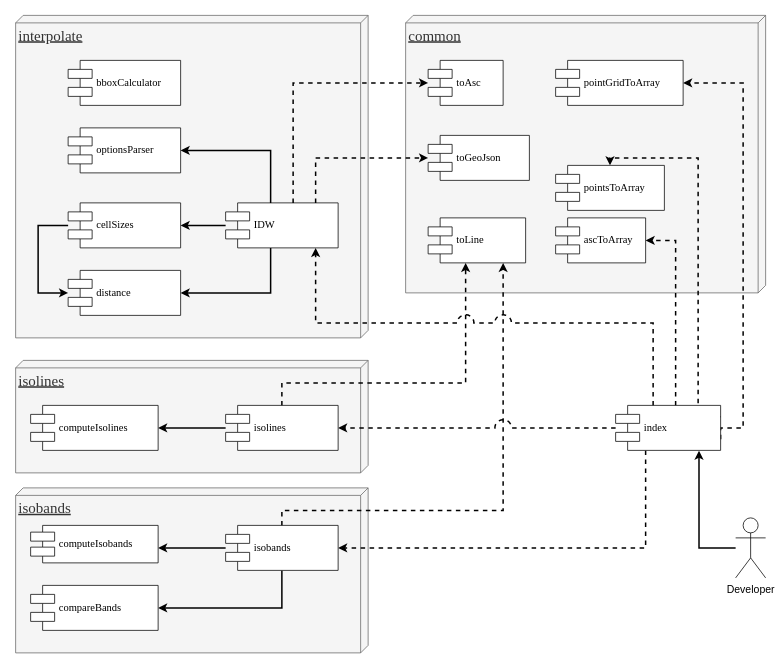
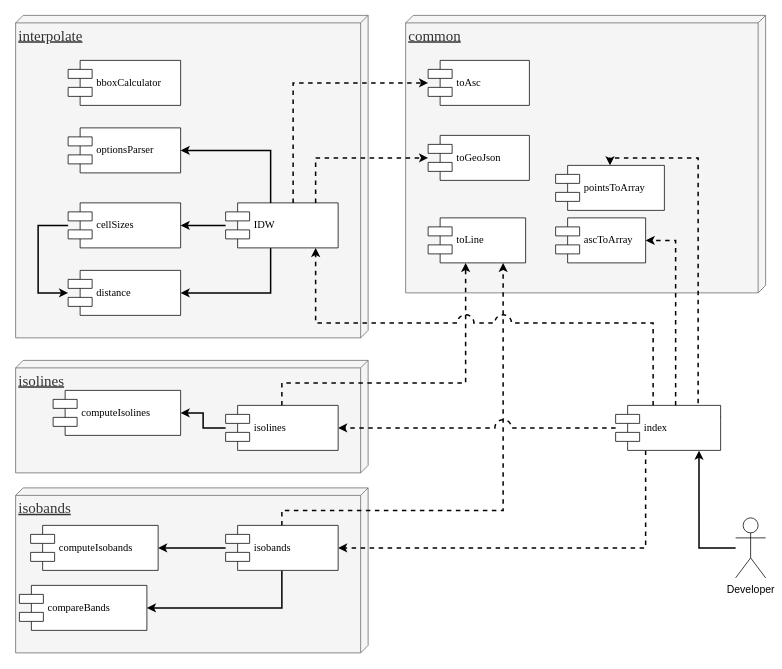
node "toAsc": size 75x45 -> 101x45
node "pointGridToArray": removed
edge "index" -> "pointGridToArray": removed
node "computeIsolines": moved (94, 428) -> (117, 413)
node "computeIsobands": size 128x38 -> 128x45
node "compareBands": moved (94, 608) -> (83, 608)
